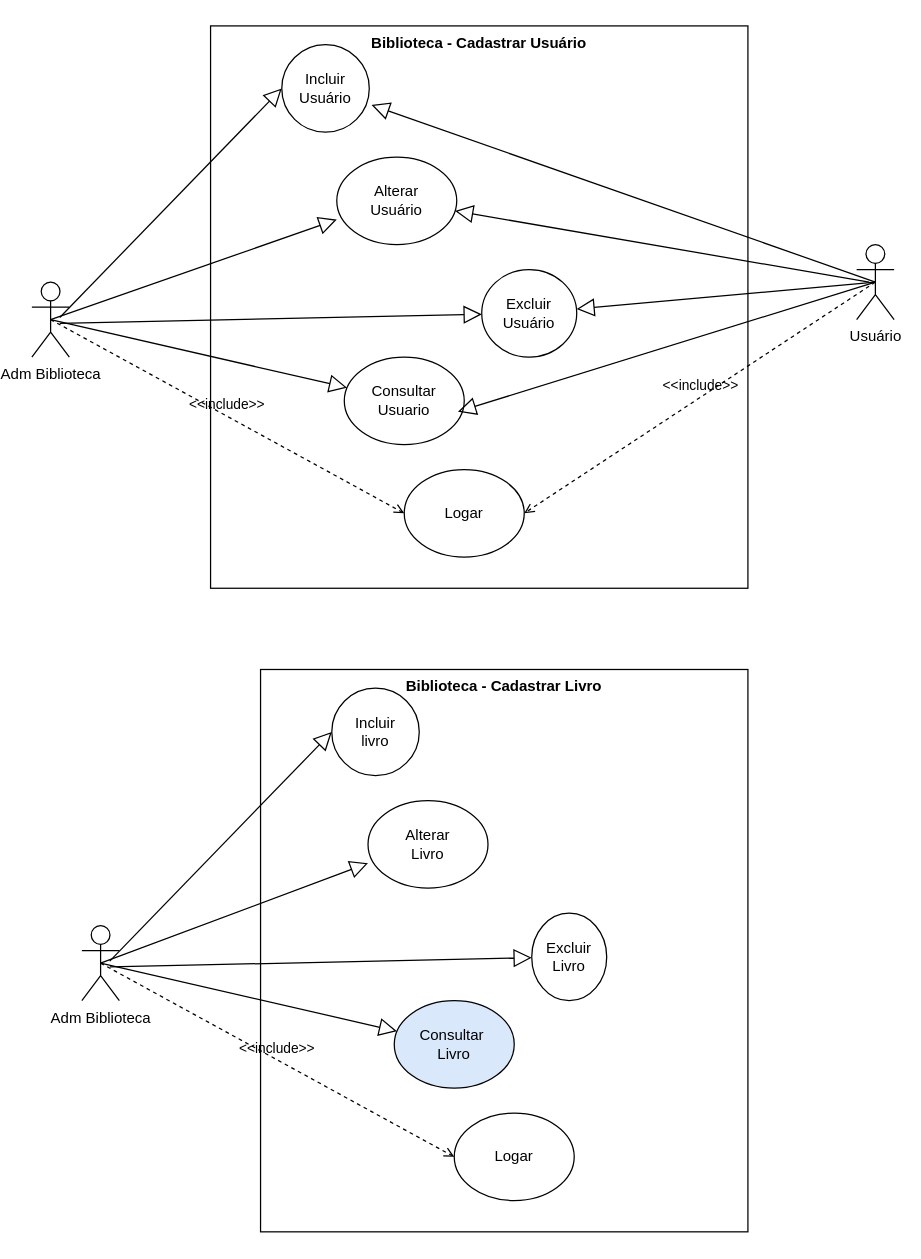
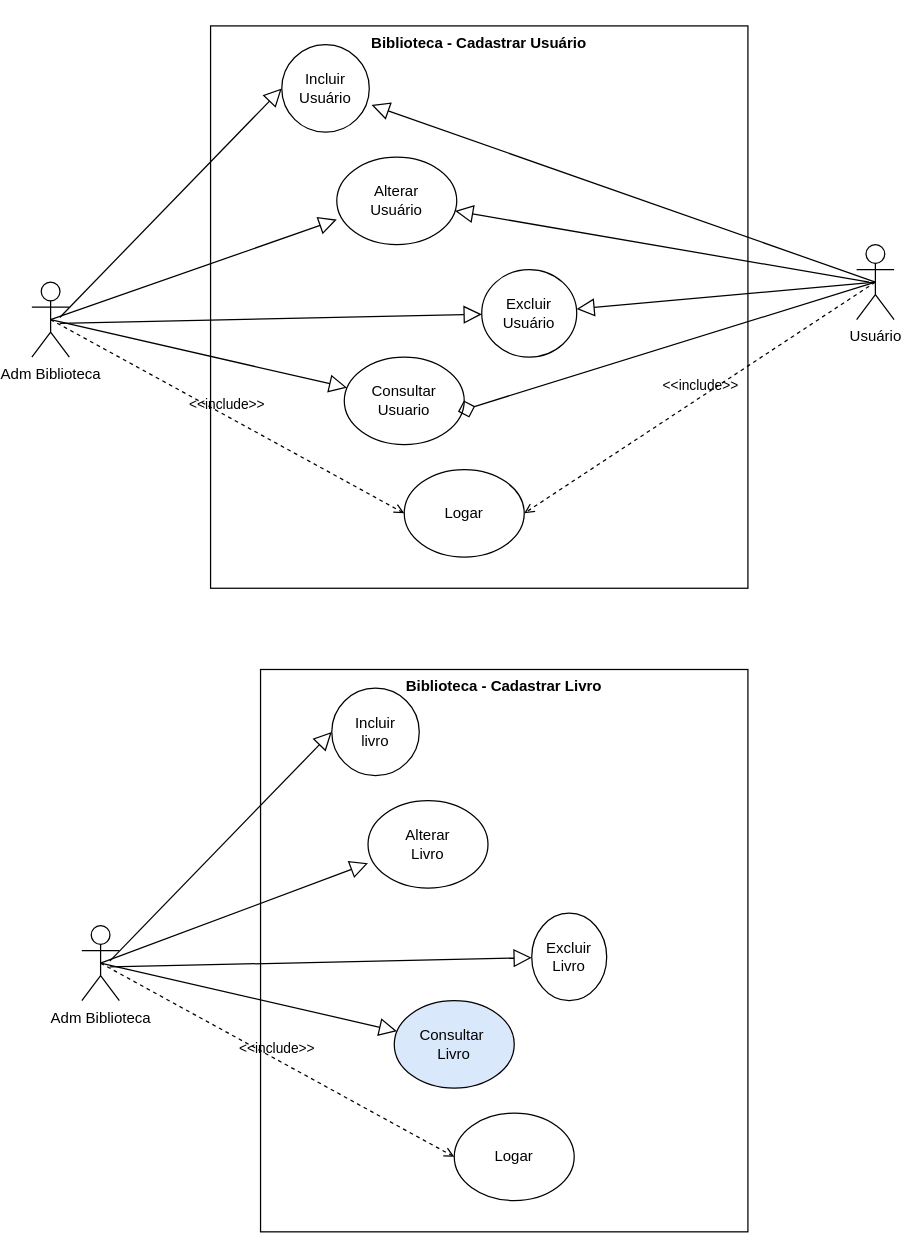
edge "Usuário" -> "Consultar Usuario": arrowhead block -> diamond
